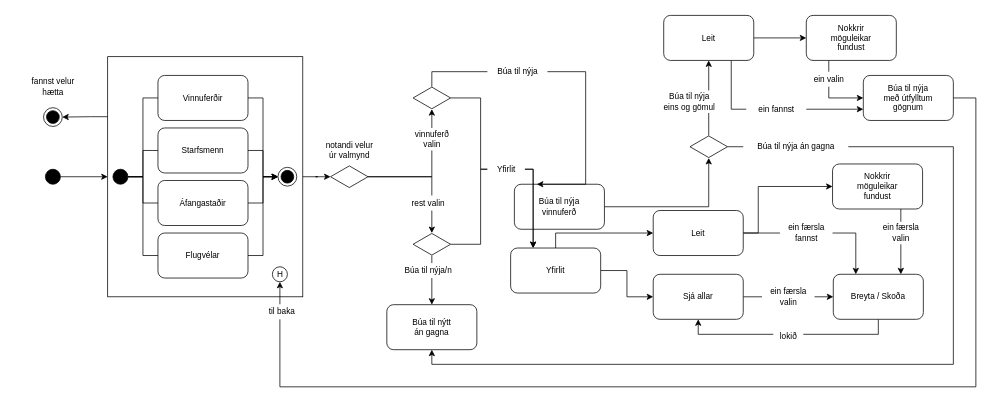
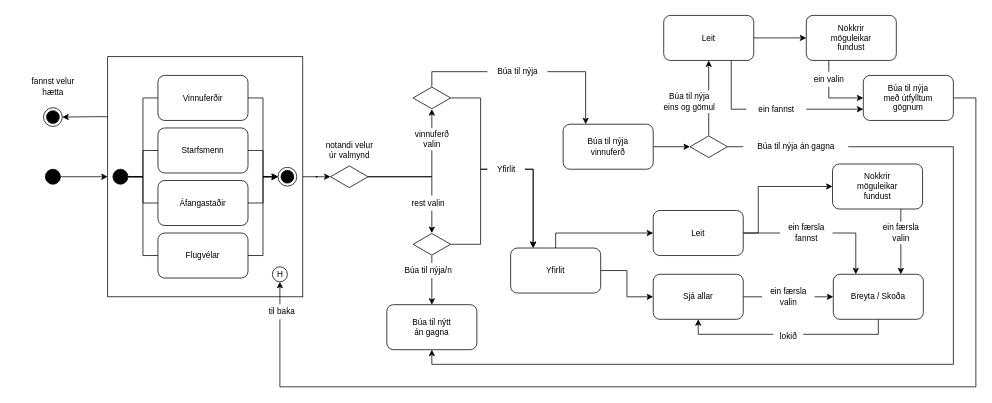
node "Búa til nýjavinnuferð": moved (559, 207) -> (608, 147)
